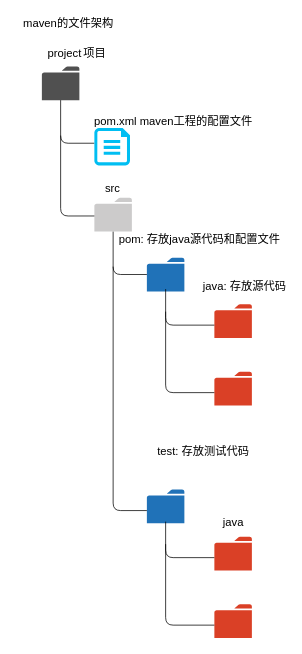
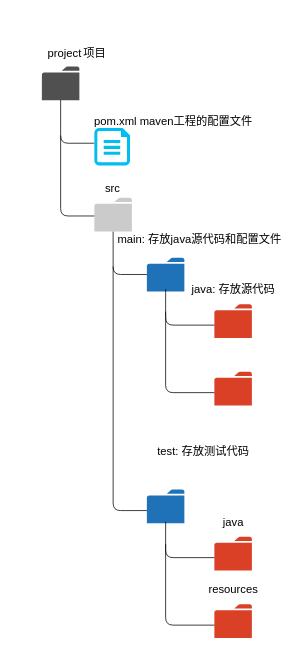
node "maven的文件架构": removed
node "pom: 存放java源代码和配置文件": label "pom: 存放java源代码和配置文件" -> "main: 存放java源代码和配置文件"
node "java: 存放源代码": moved (244, 285) -> (233, 289)
node "resources": added
